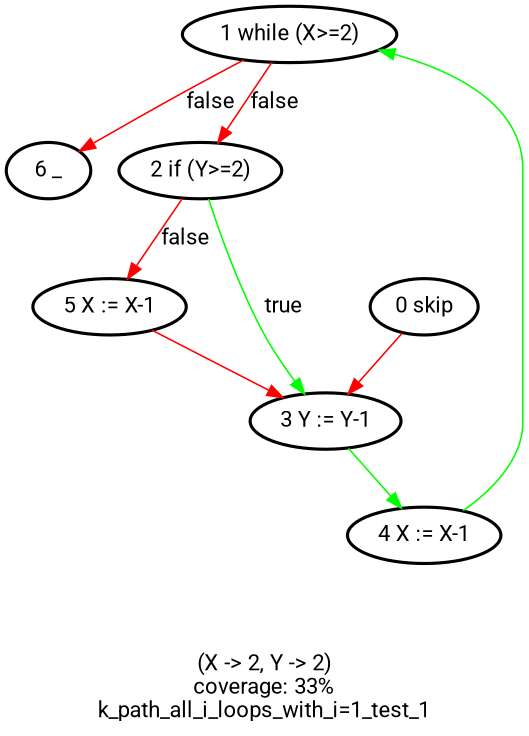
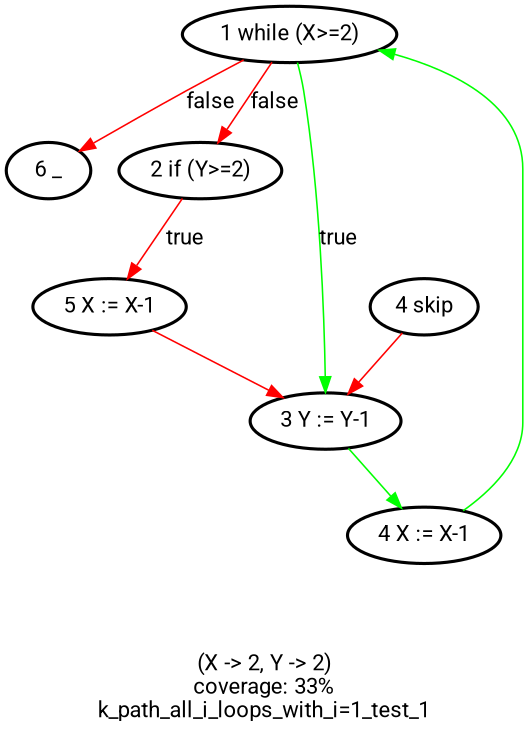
edge "2 if (Y>=2)" -> "5 X := X-1": label "false" -> "true"
edge "2 if (Y>=2)" -> "3 Y := Y-1": now "1 while (X>=2)" -> "3 Y := Y-1"
node "0 skip": label "0 skip" -> "4 skip"
